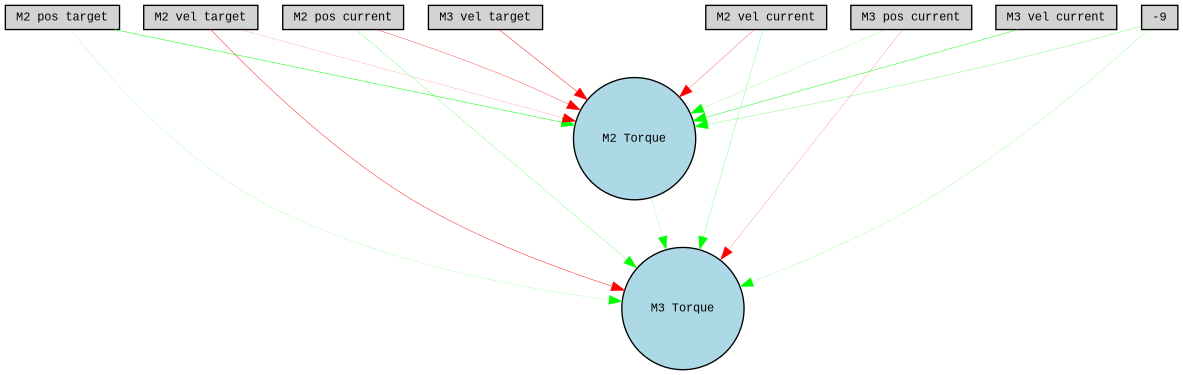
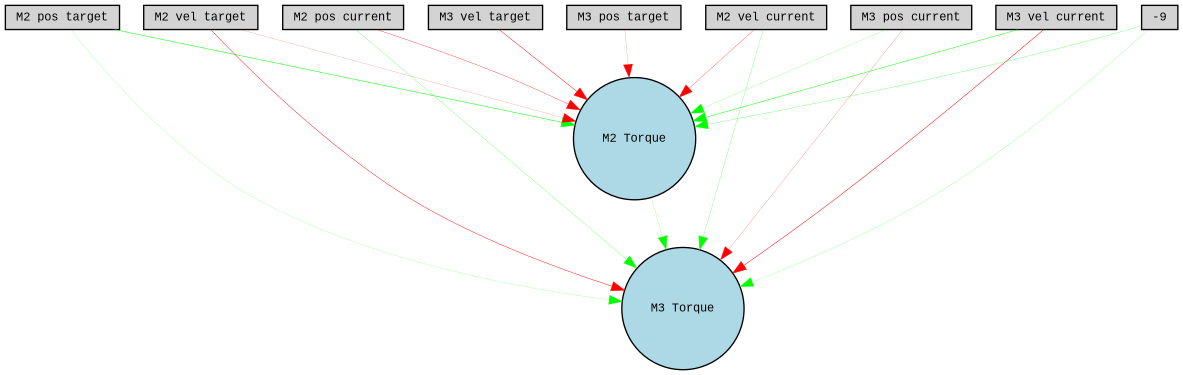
node "M3 pos target": added
edge "M3 vel current" -> "M3 Torque": added
